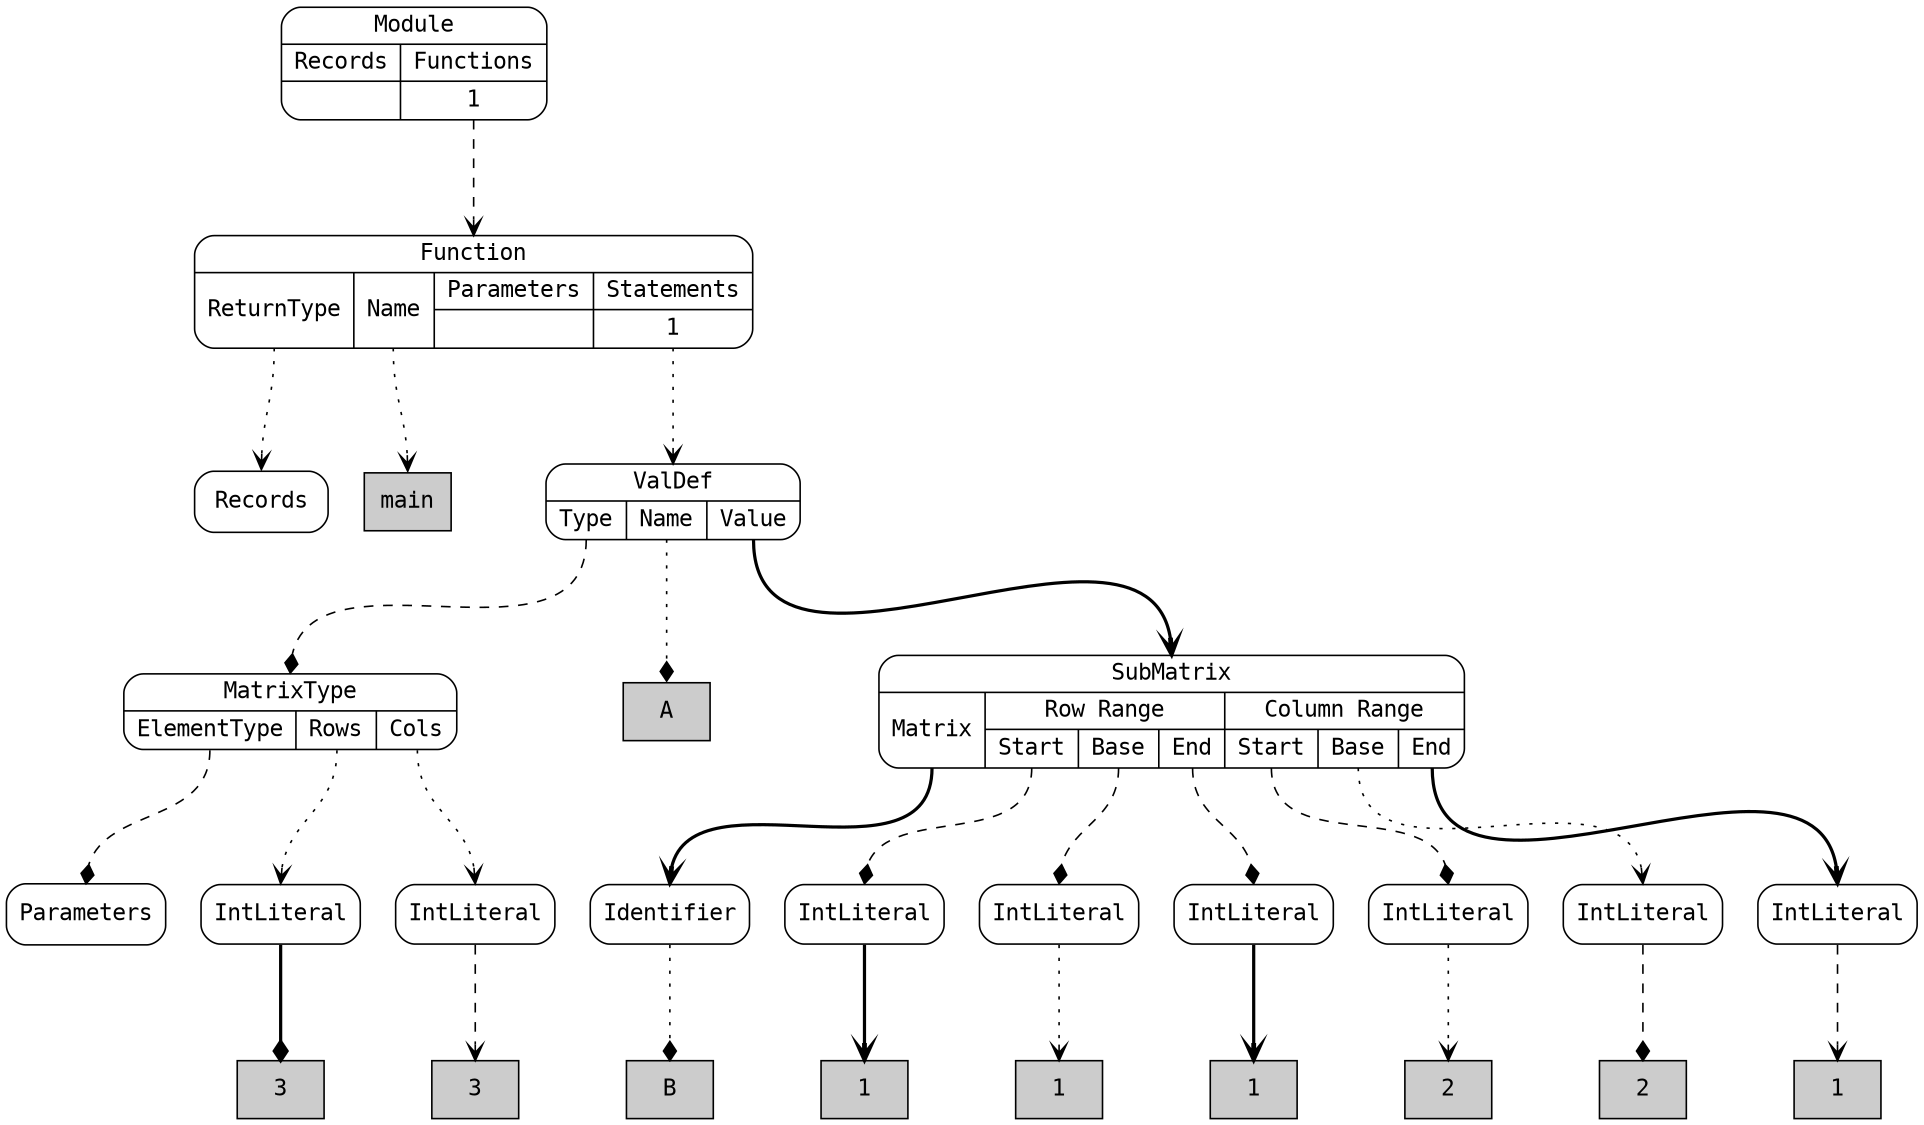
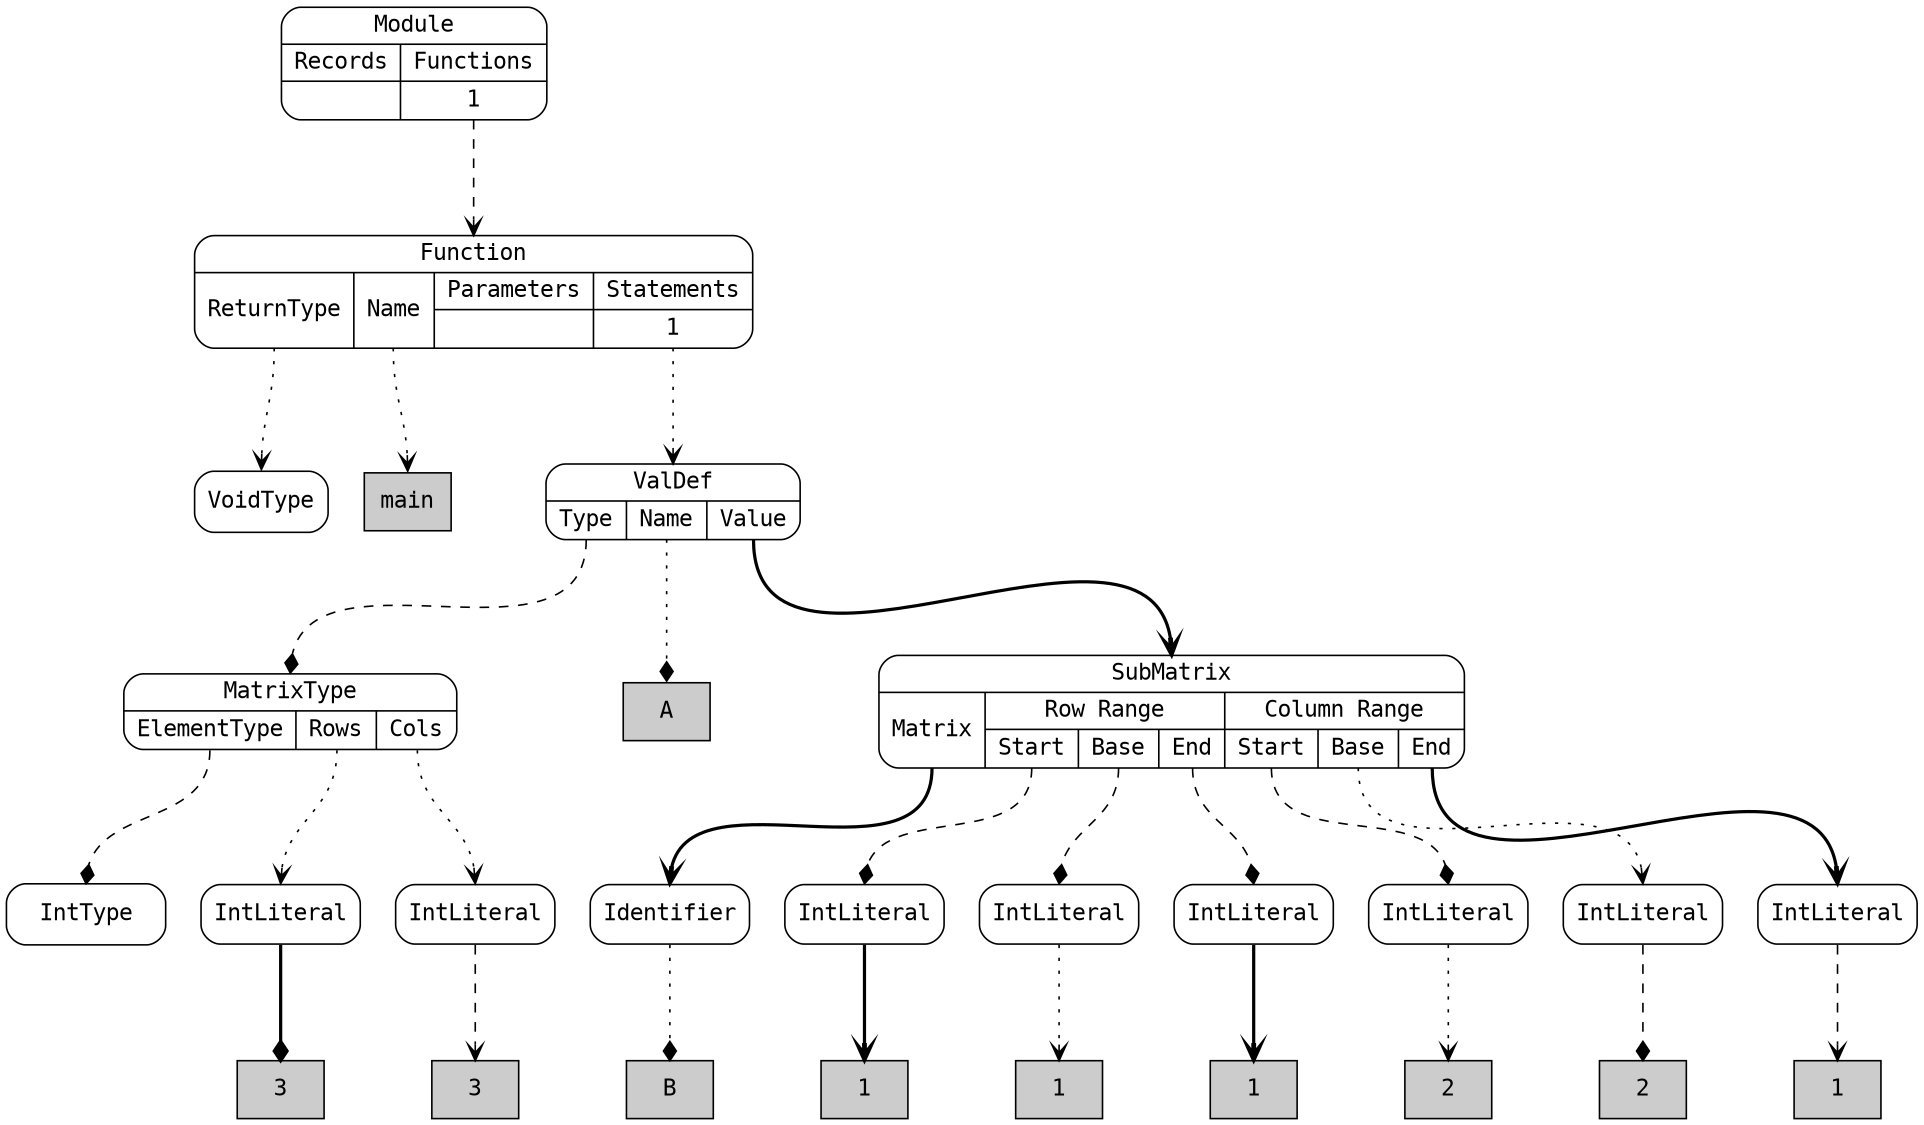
node "Records": label "Records" -> "VoidType"
node "Parameters": label "Parameters" -> "IntType"
